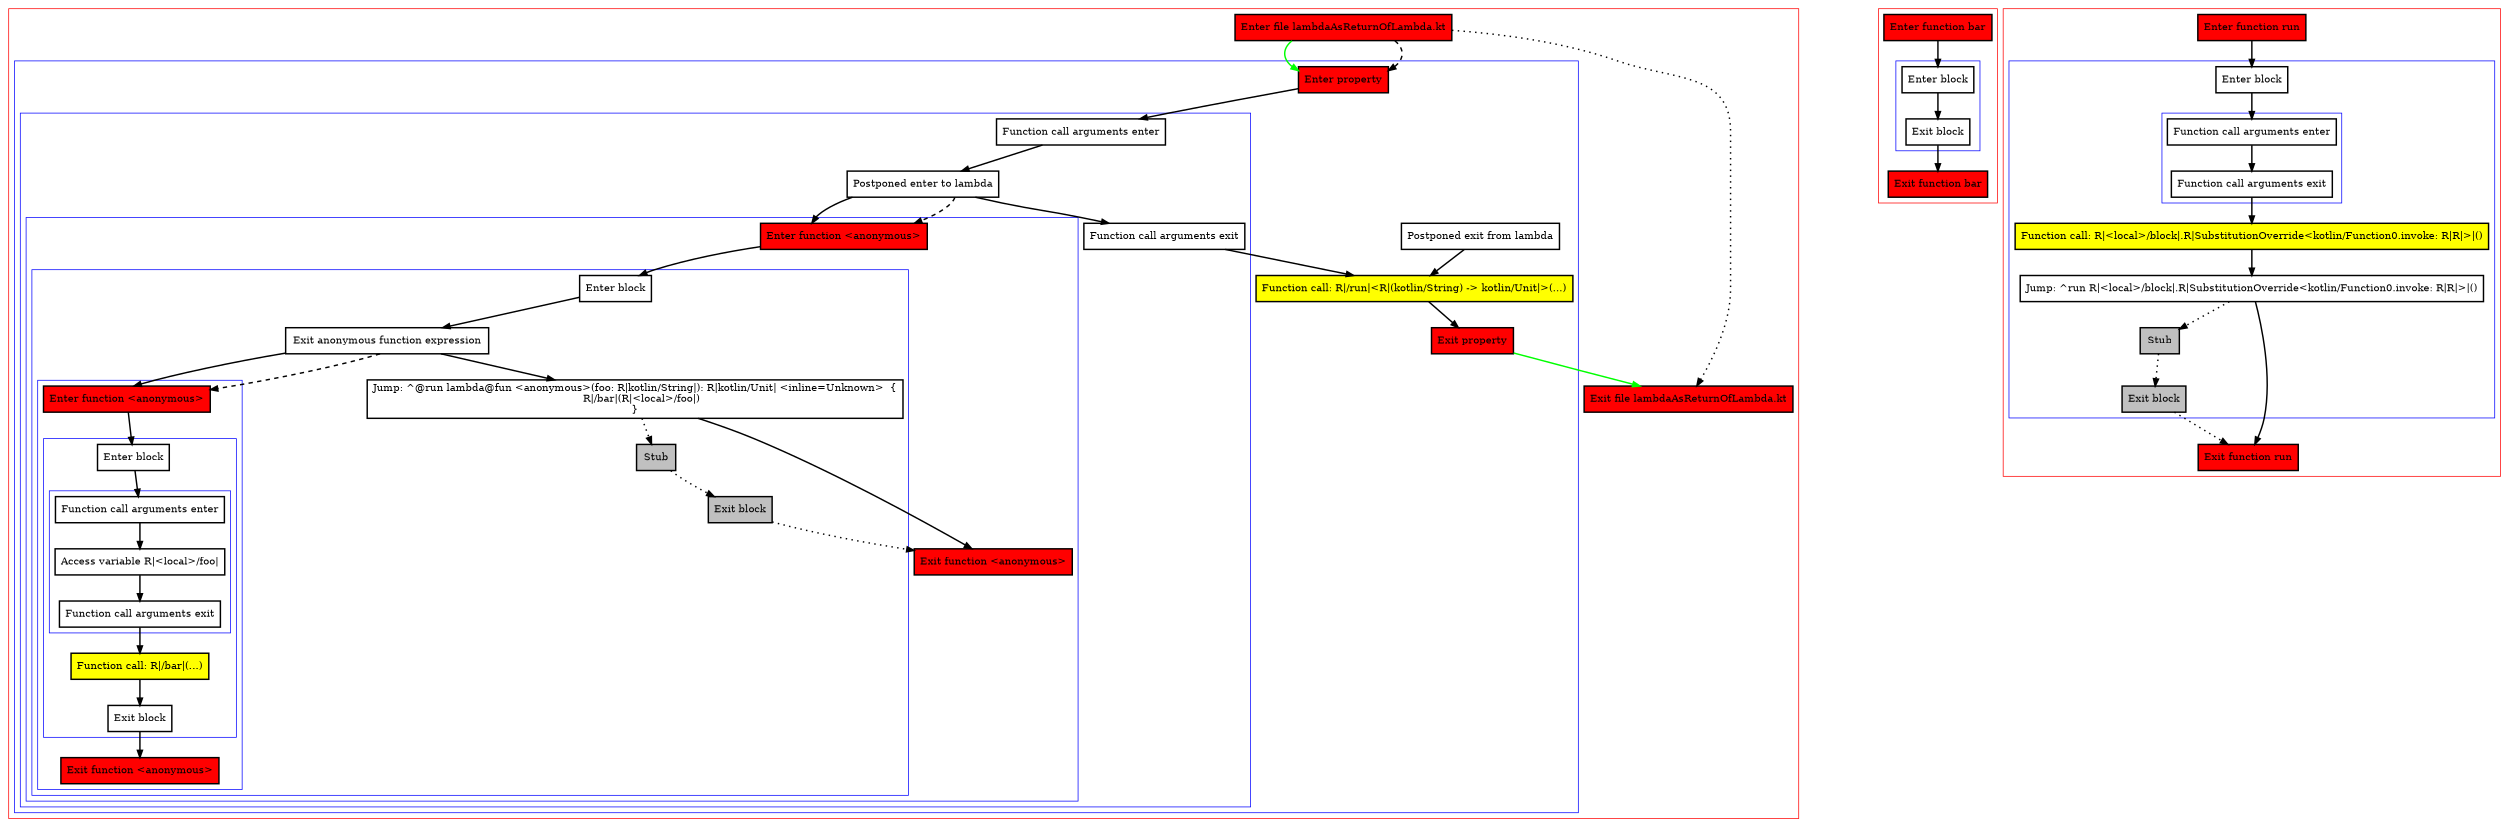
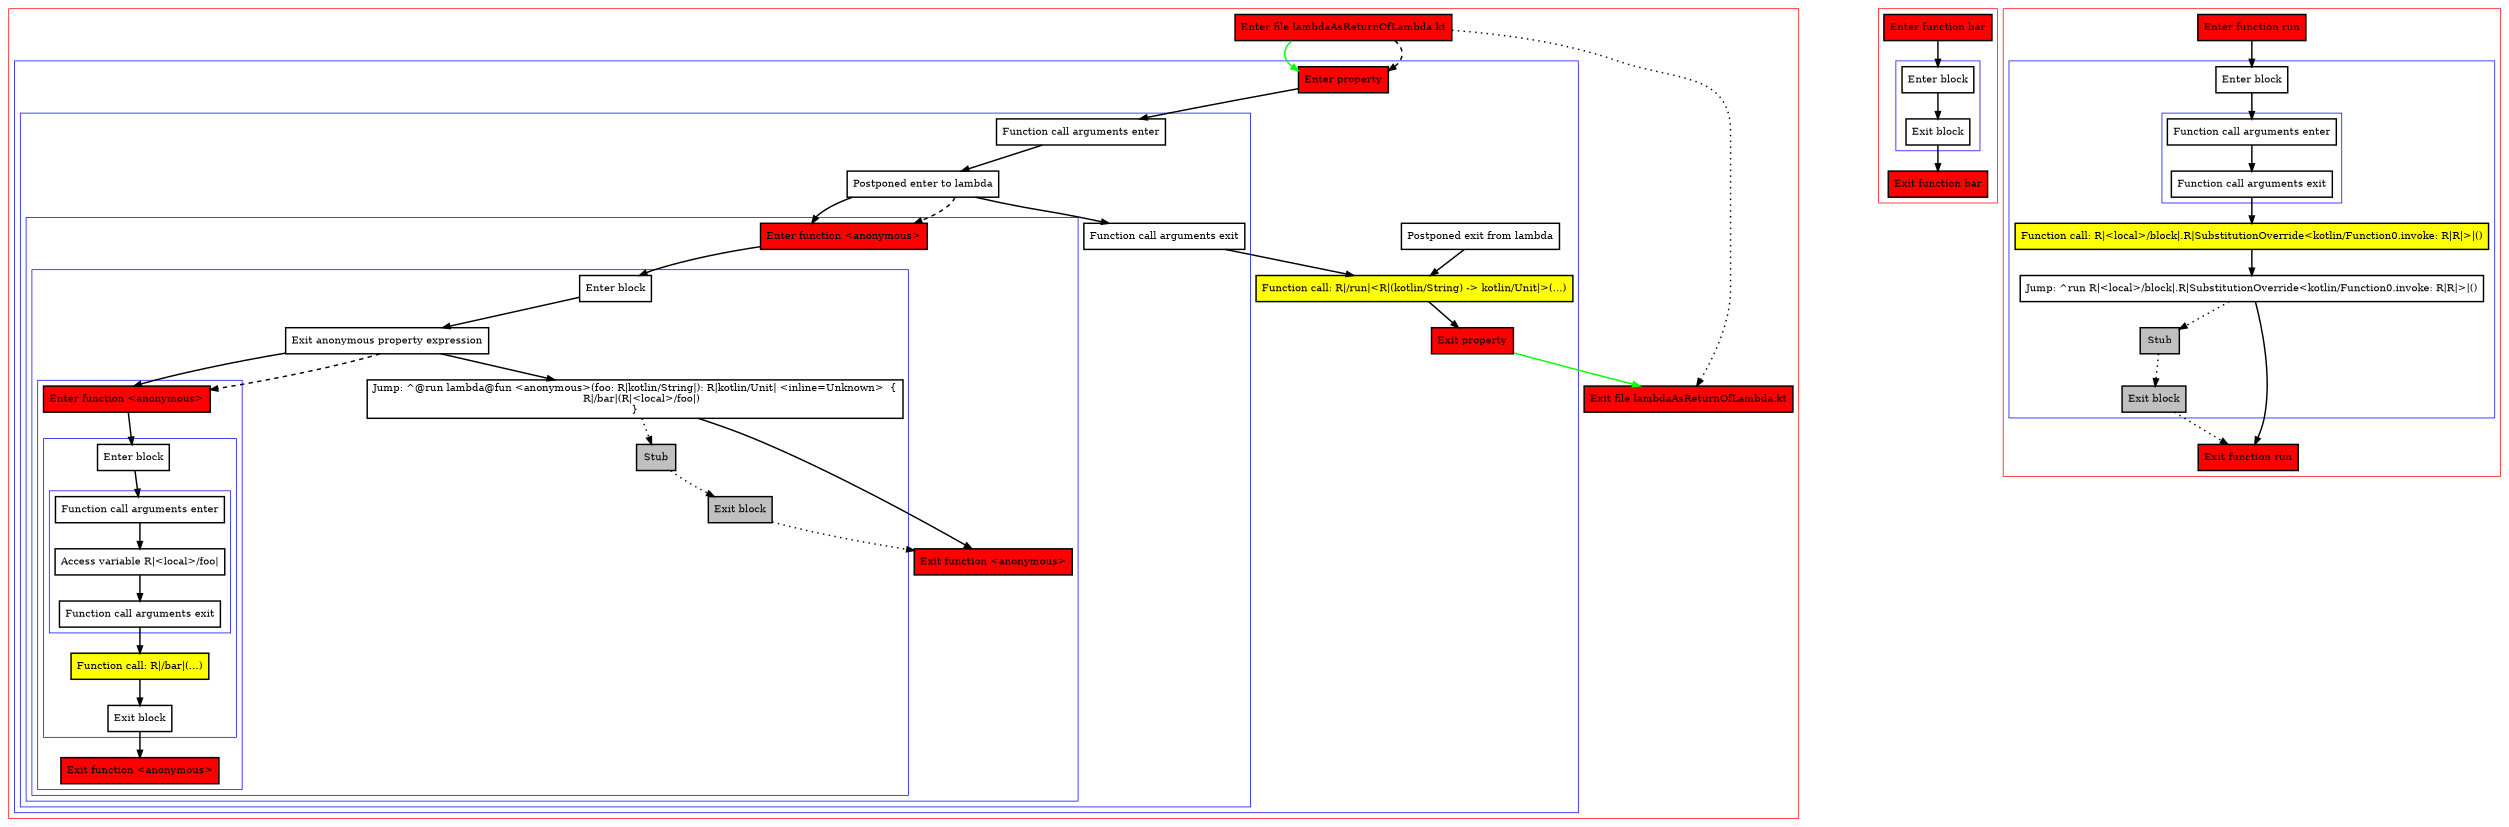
node "Exit anonymous function expression": label "Exit anonymous function expression" -> "Exit anonymous property expression"
